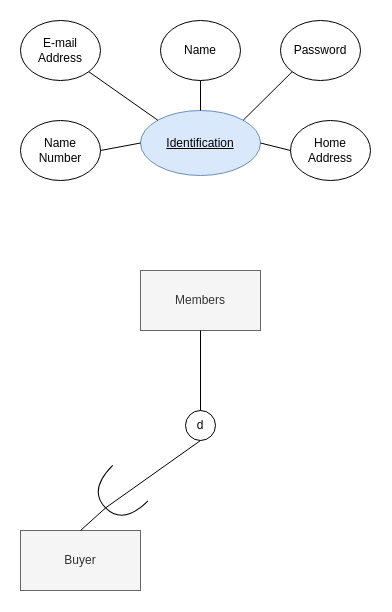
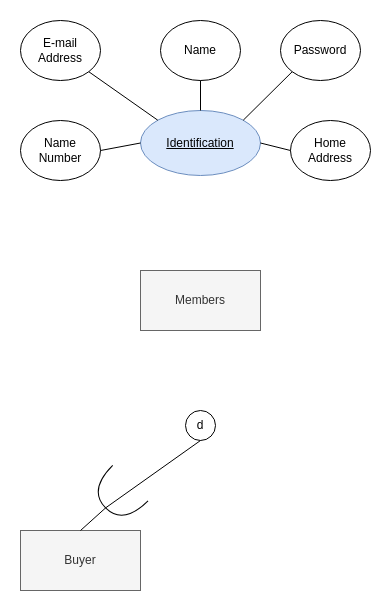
edge "Members" -- "d": removed
